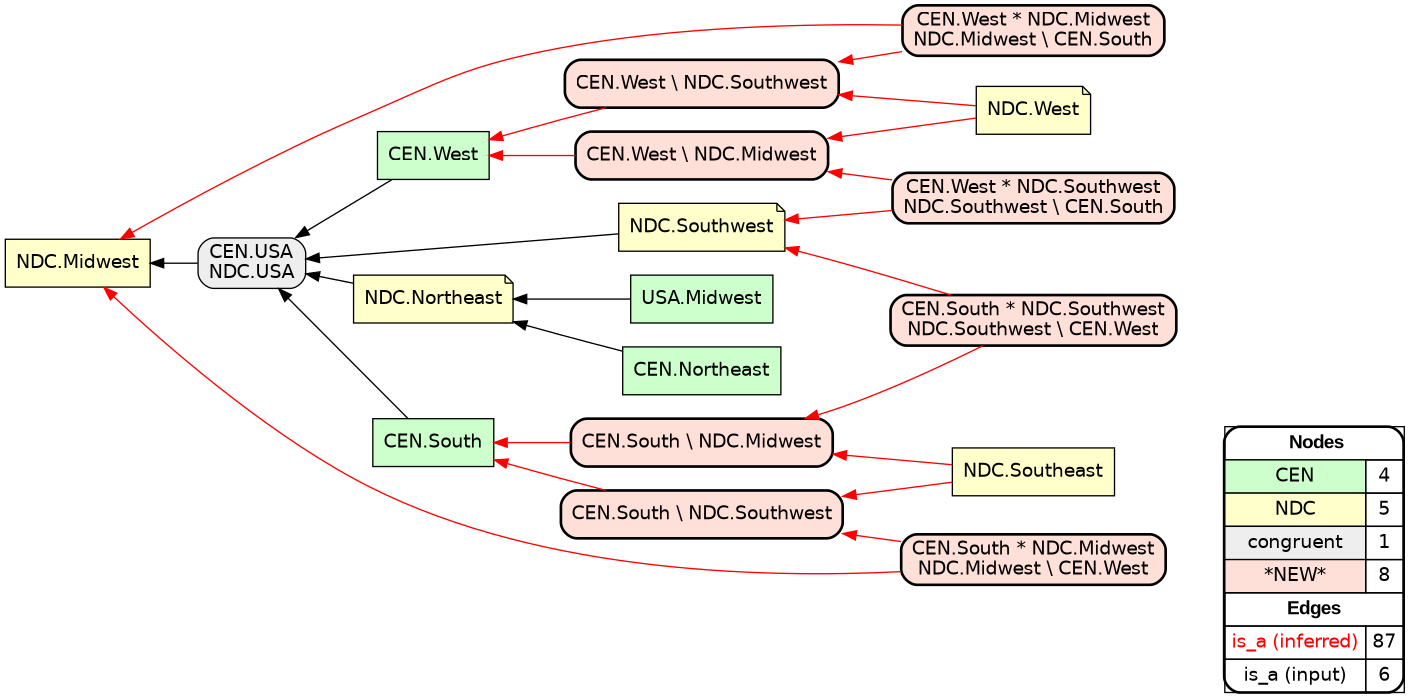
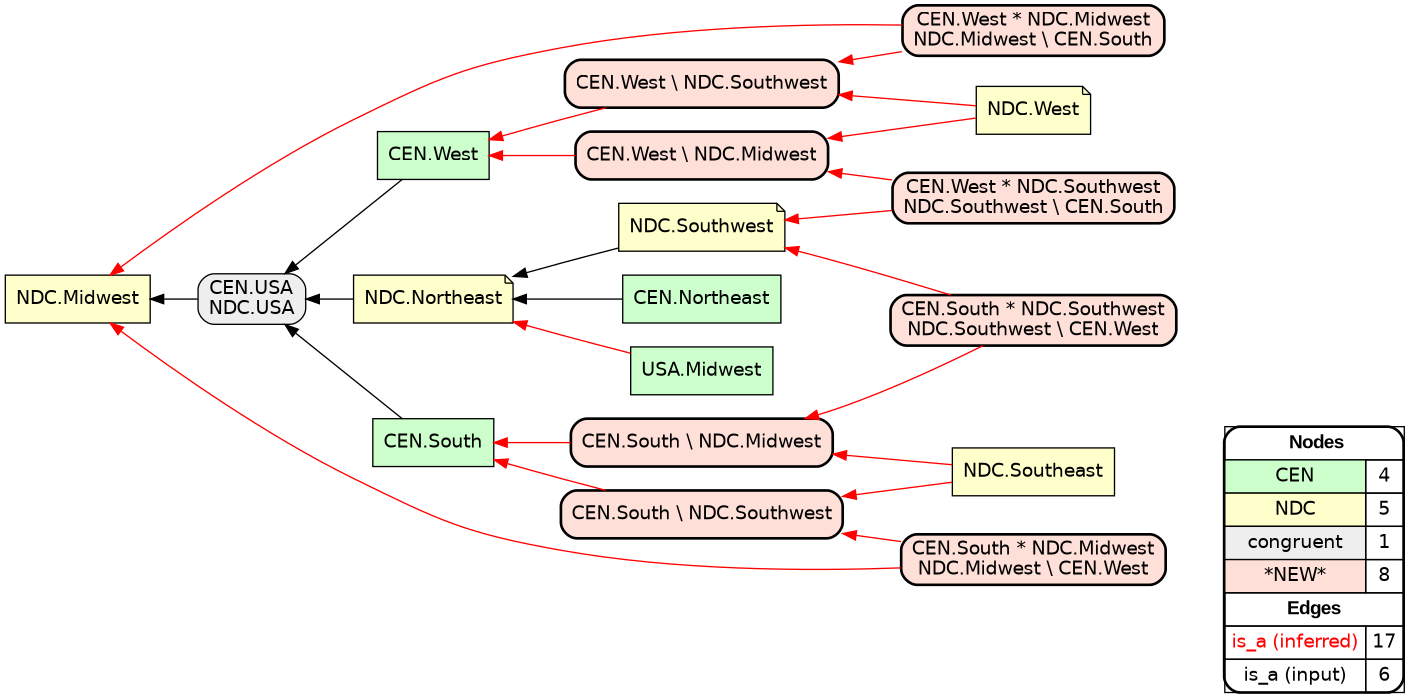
edge "NDC.Southwest" -> "CEN.USA NDC.USA": now "NDC.Southwest" -> "NDC.Northeast"
edge "USA.Midwest" -> "NDC.Northeast": color #000000 -> #ff0000
node "Nodes": text "87" -> "17"
